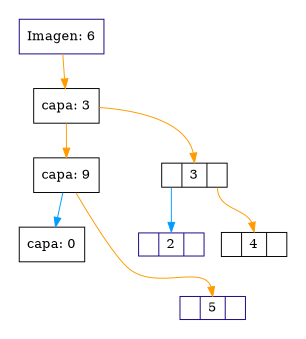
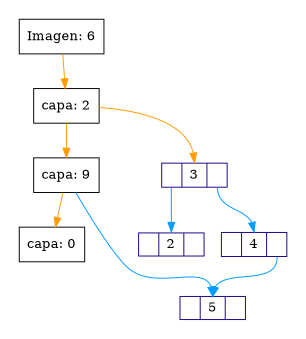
node "Imagen: 6": color #1a0082 -> black
node "capa: 3": label "capa: 3" -> "capa: 2"
node "3": color black -> #1a0082
edge "capa: 9" -> "capa: 0": color #009bff -> #ff9b00
edge "3" -> "4": color #ff9b00 -> #009bff
node "4": color black -> #1a0082
edge "capa: 9" -> "5": color #ff9b00 -> #009bff
edge "4" -> "5": added
